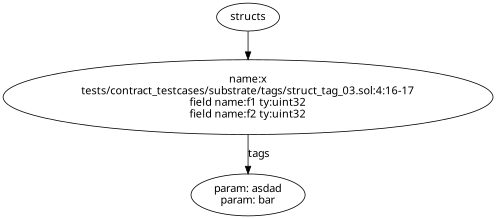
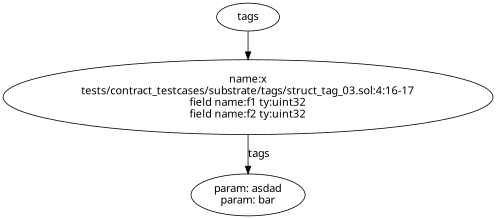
node "structs": label "structs" -> "tags"
